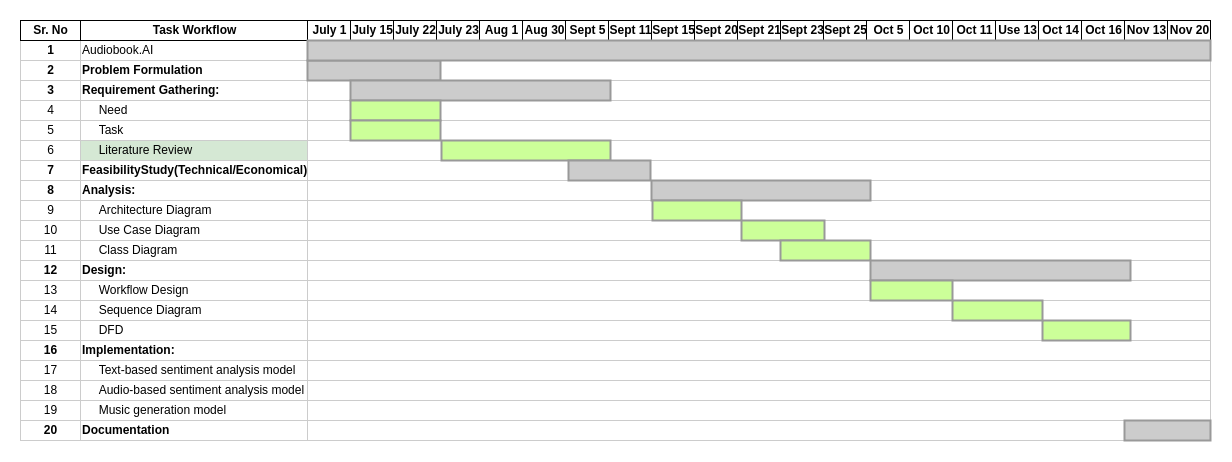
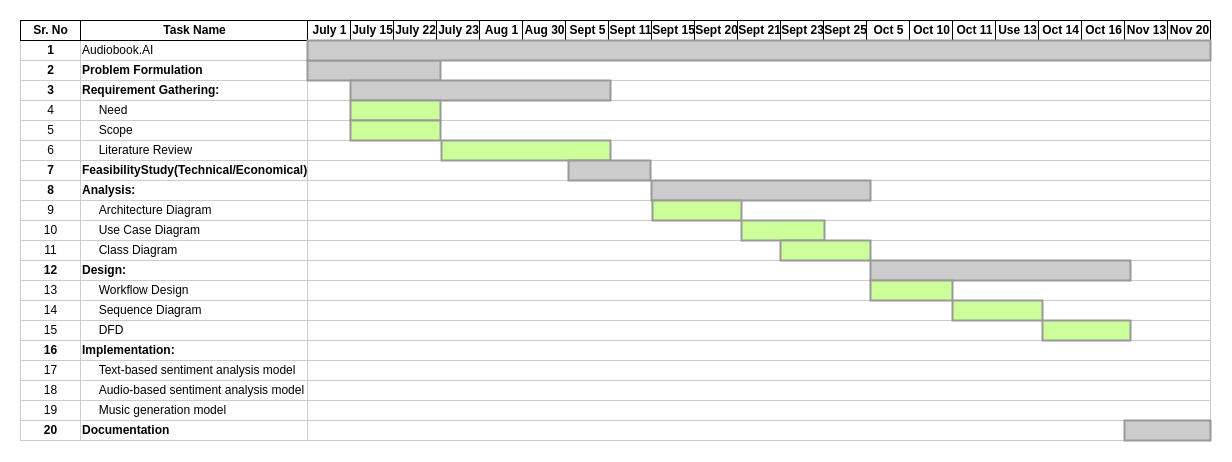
node "Task Workflow": label "Task Workflow" -> "Task Name"
node "Task": label "Task" -> "Scope"
node "Literature Review": fillcolor #d5e8d4 -> #ffffff
